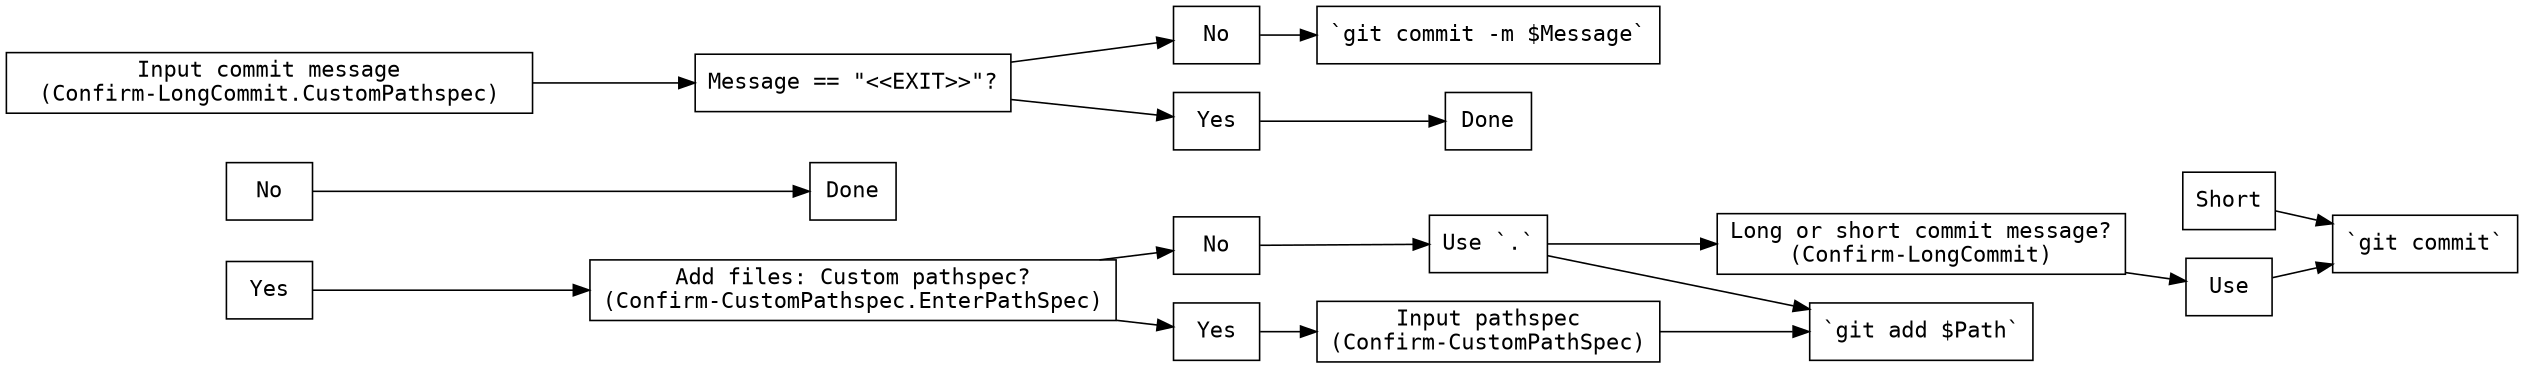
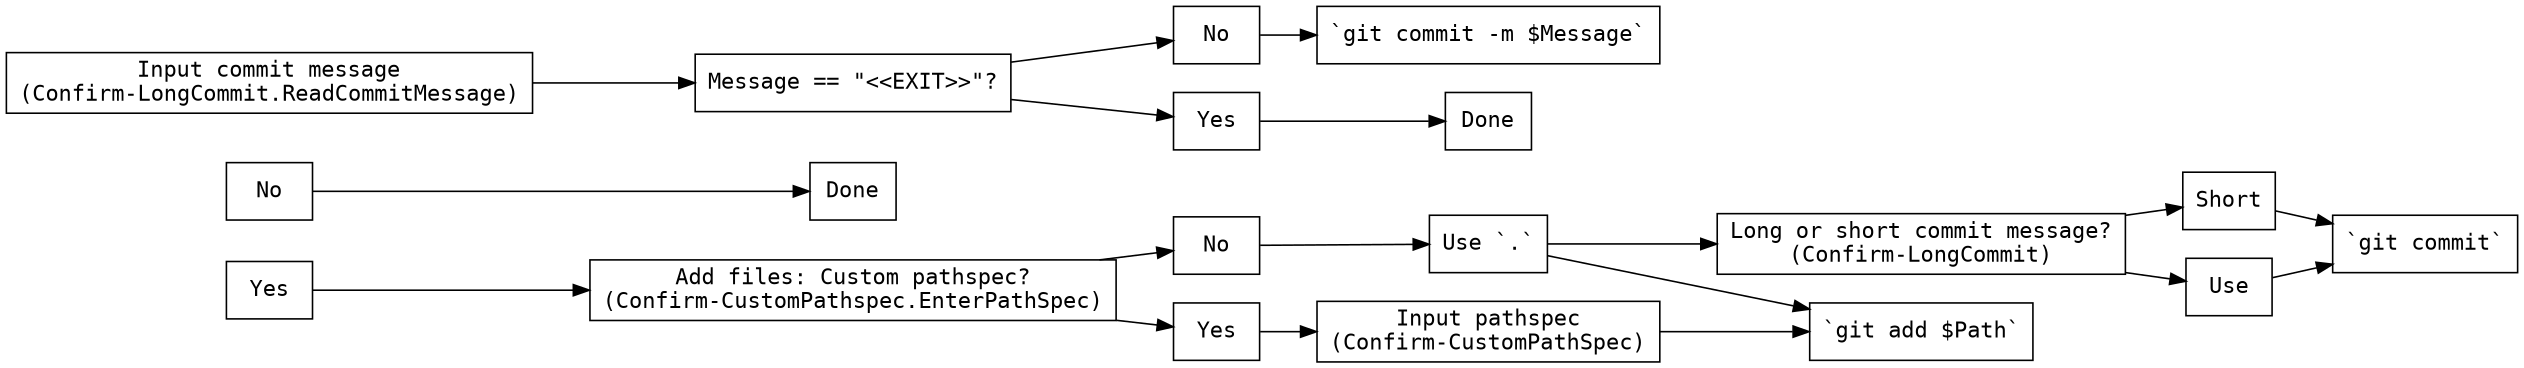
node "Input commit message (Confirm-LongCommit.CustomPathspec)": label "Input commit message (Confirm-LongCommit.CustomPathspec)" -> "Input commit message (Confirm-LongCommit.ReadCommitMessage)"
edge "Long or short commit message? (Confirm-LongCommit)" -> "Short": added
